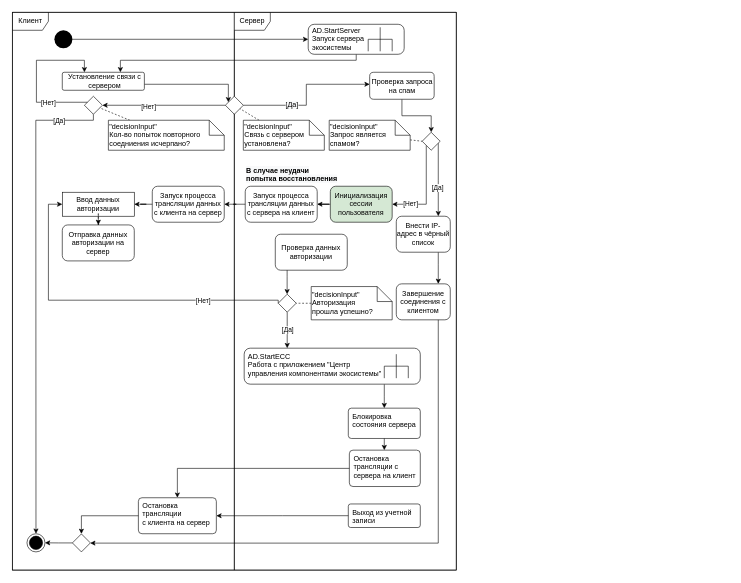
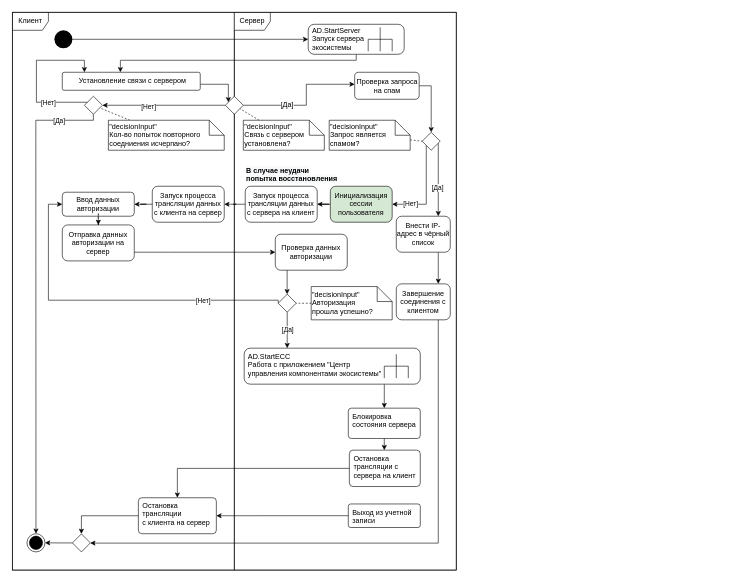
node "Установление связи с сервером": size 82x18 -> 138x18
node "Проверка запроса на спам": moved (402, 86) -> (387, 86)
node "Ввод данных авторизации": shape rectangle -> rounded rectangle
edge "Отправка данных авторизации на сервер" -> "Проверка данных авторизации": added
